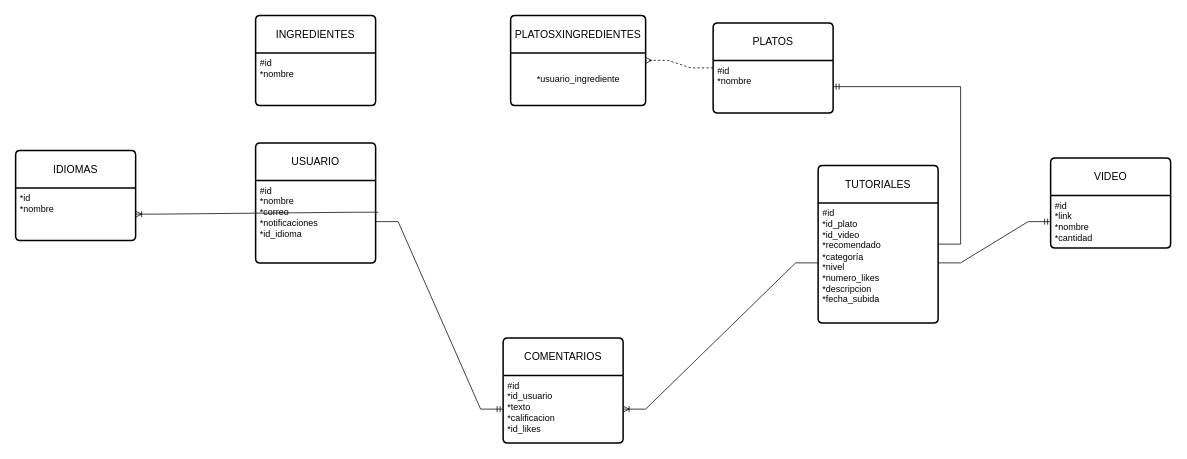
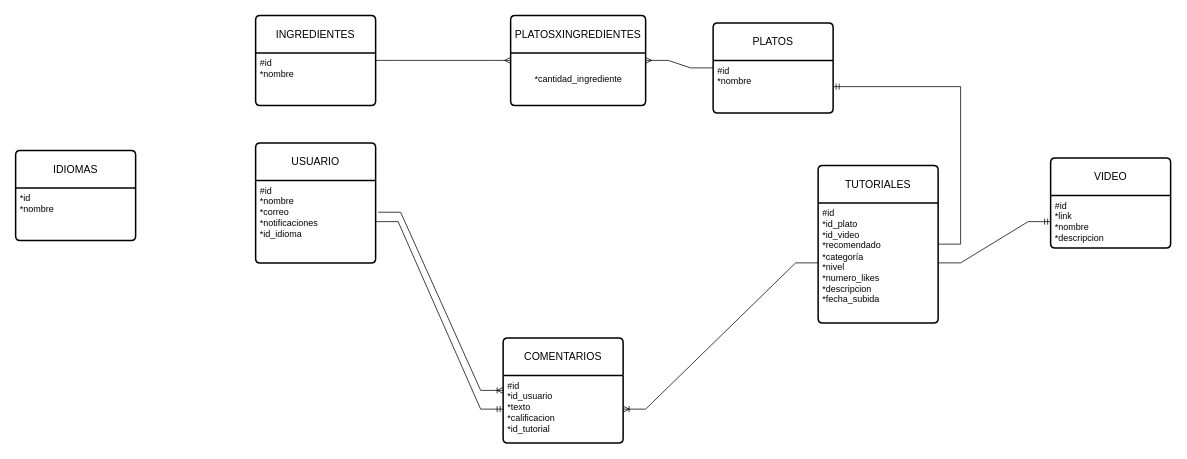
edge "INGREDIENTES" -> "PLATOSXINGREDIENTES": added
edge "PLATOS" -> "PLATOSXINGREDIENTES": style dashed -> solid
node "*usuario_ingrediente": label "*usuario_ingrediente" -> "*cantidad_ingrediente"
edge "#id *nombre *correo *notificaciones *id_idioma" -> "*id *nombre": now "#id *nombre *correo *notificaciones *id_idioma" -> "COMENTARIOS"
node "#id *link *nombre *cantidad": label "#id *link *nombre *cantidad" -> "#id *link *nombre *descripcion"
node "#id *id_usuario *texto *calificacion *id_likes": label "#id *id_usuario *texto *calificacion *id_likes" -> "#id *id_usuario *texto *calificacion *id_tutorial"
